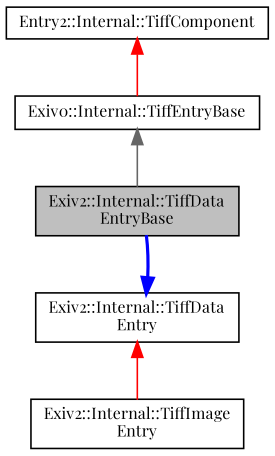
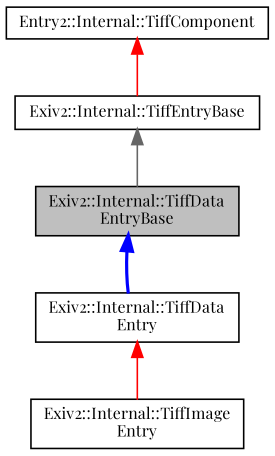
node "Exiv0::Internal::TiffEntryBase": label "Exiv0::Internal::TiffEntryBase" -> "Exiv2::Internal::TiffEntryBase"
edge "Exiv2::Internal::TiffData EntryBase" -> "Exiv2::Internal::TiffData Entry": reversed
